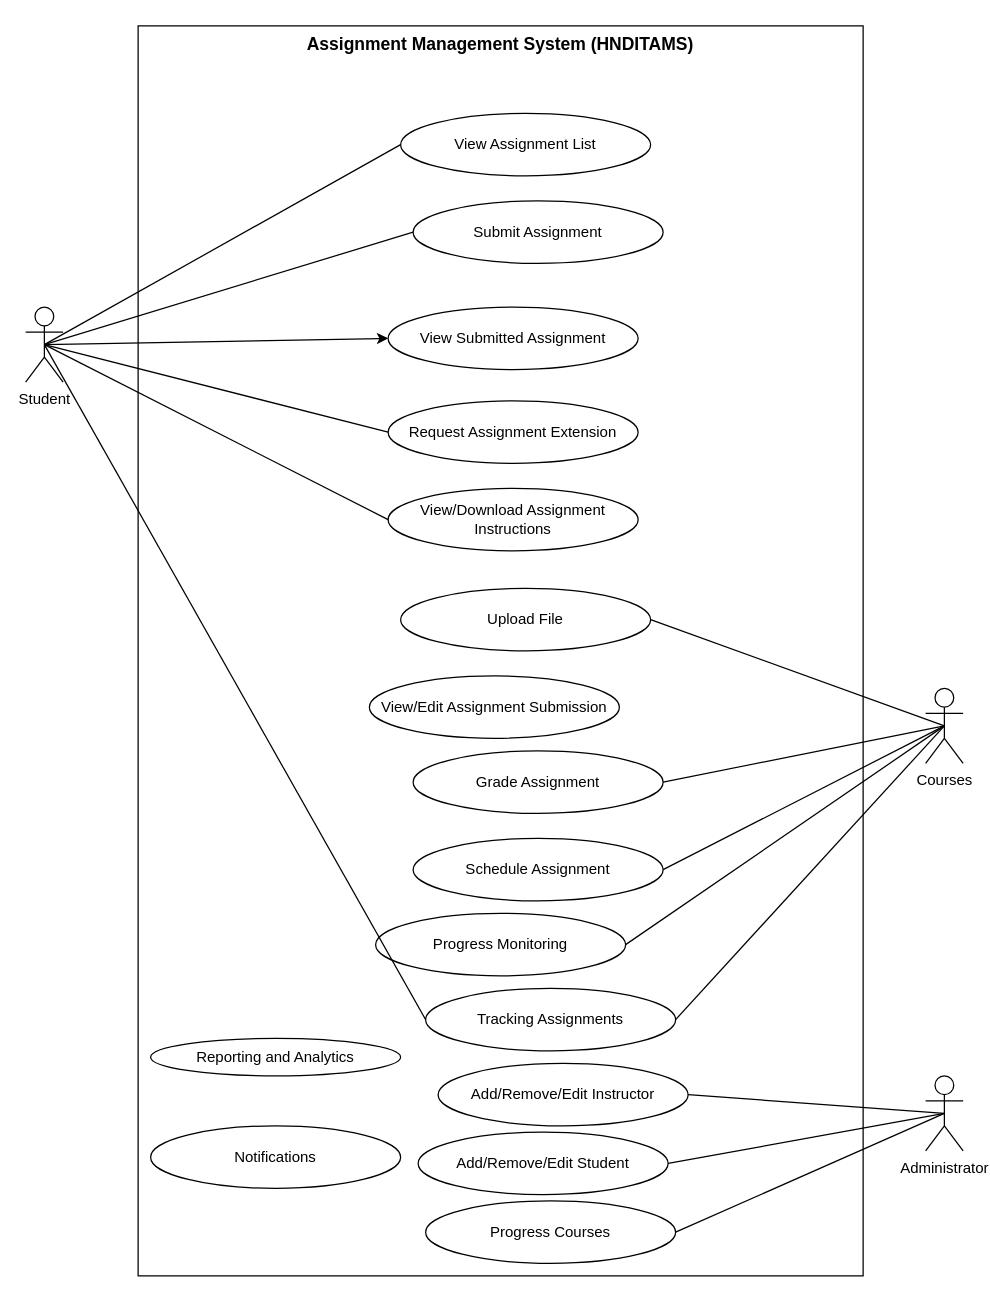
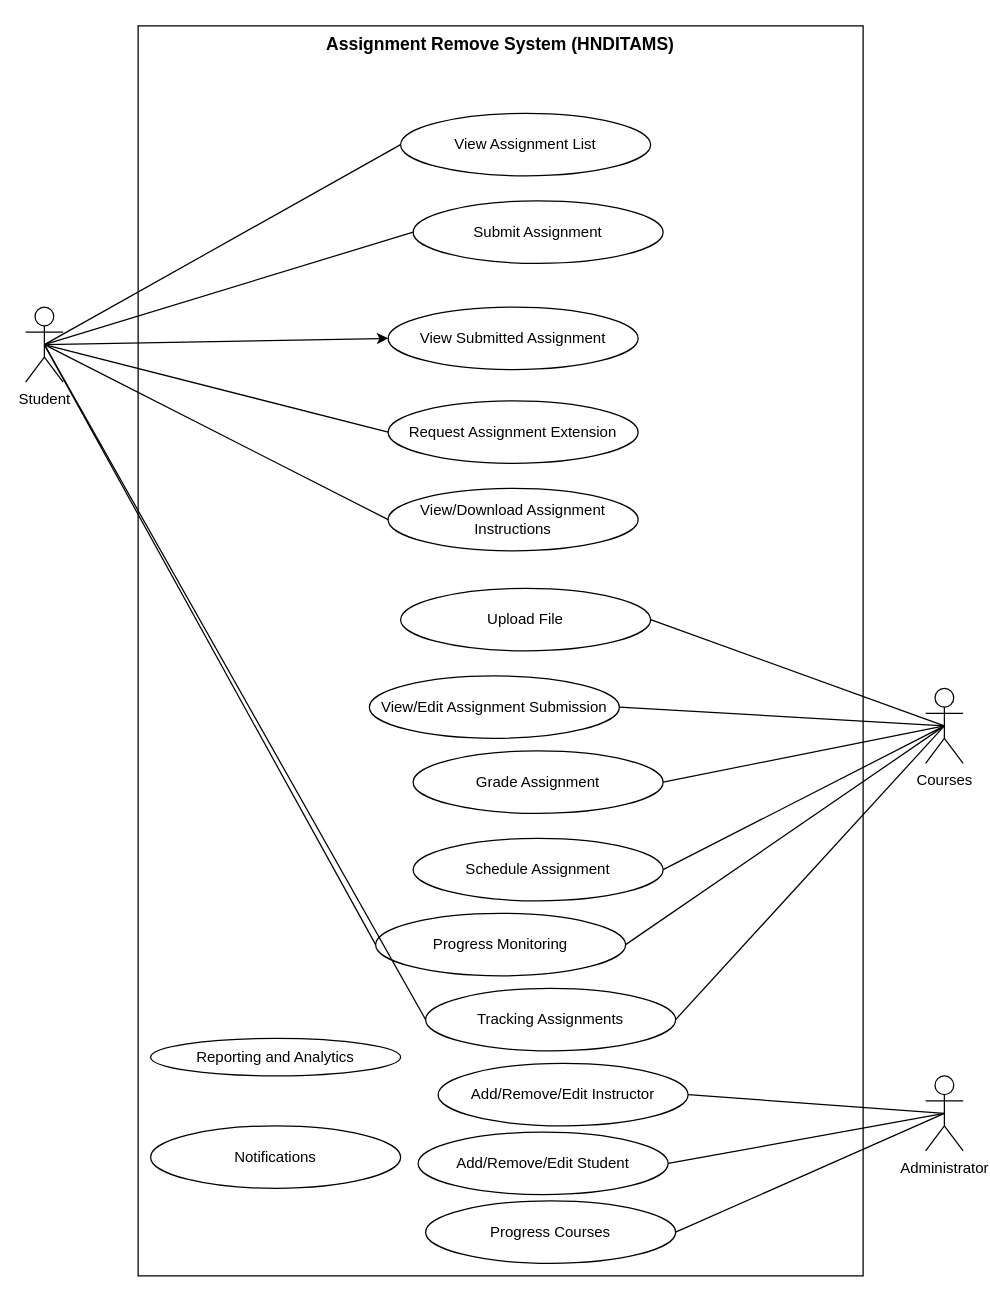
node "Assignment Management System (HNDITAMS)": label "Assignment Management System (HNDITAMS)" -> "Assignment Remove System (HNDITAMS)"
edge "View/Edit Assignment Submission" -- "Courses": added
edge "Student" -- "Progress Monitoring": added
